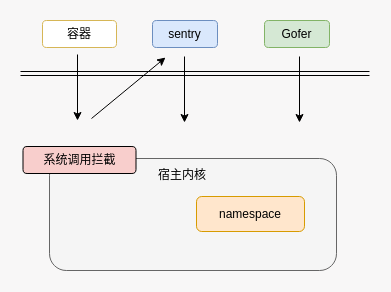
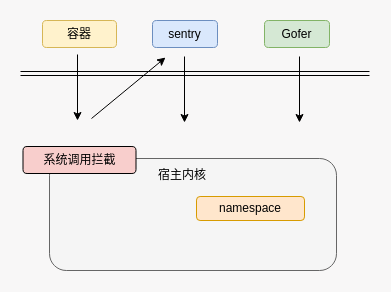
node "容器": fillcolor #ffffff -> #fff2cc
node "namespace": size 108x35 -> 108x24
